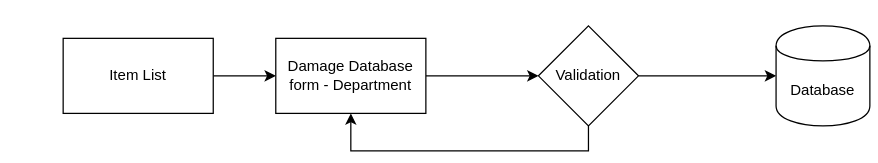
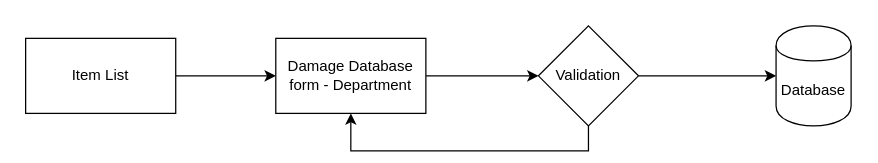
node "Item List": moved (138, 76) -> (101, 76)
node "Database": size 94x100 -> 75x100
